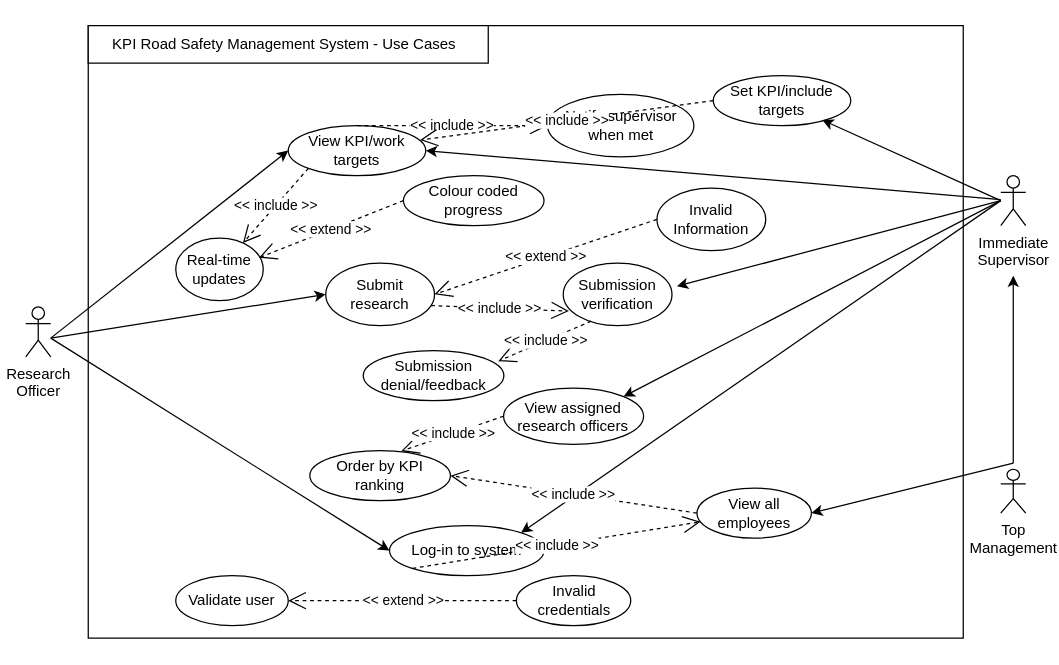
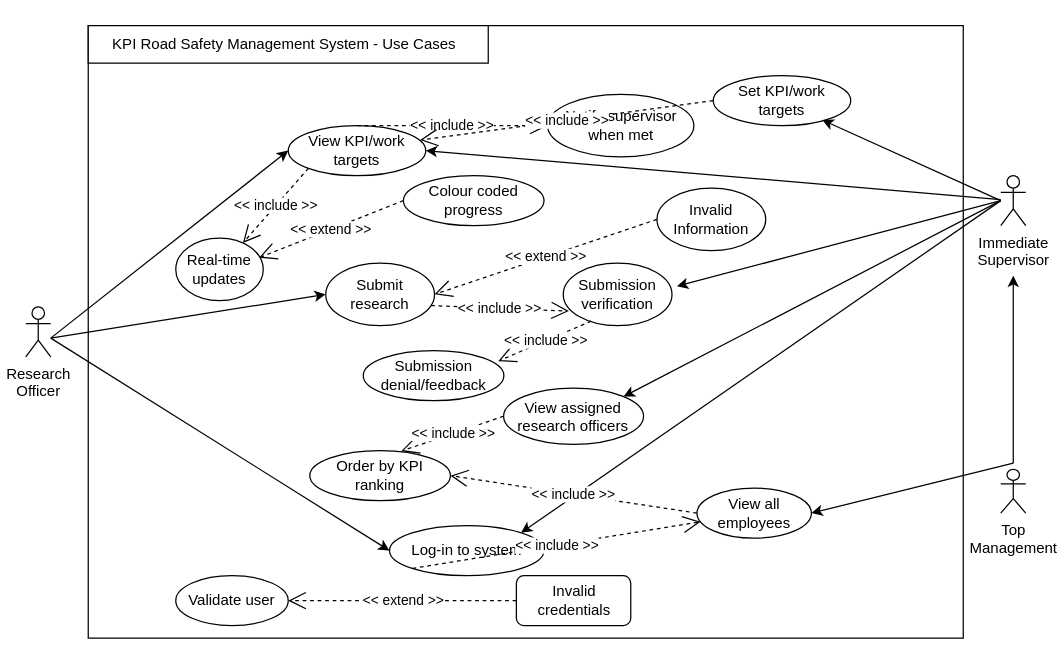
node "Set KPI/include targets": label "Set KPI/include targets" -> "Set KPI/work targets"
node "Invalid credentials": shape ellipse -> rounded rectangle
